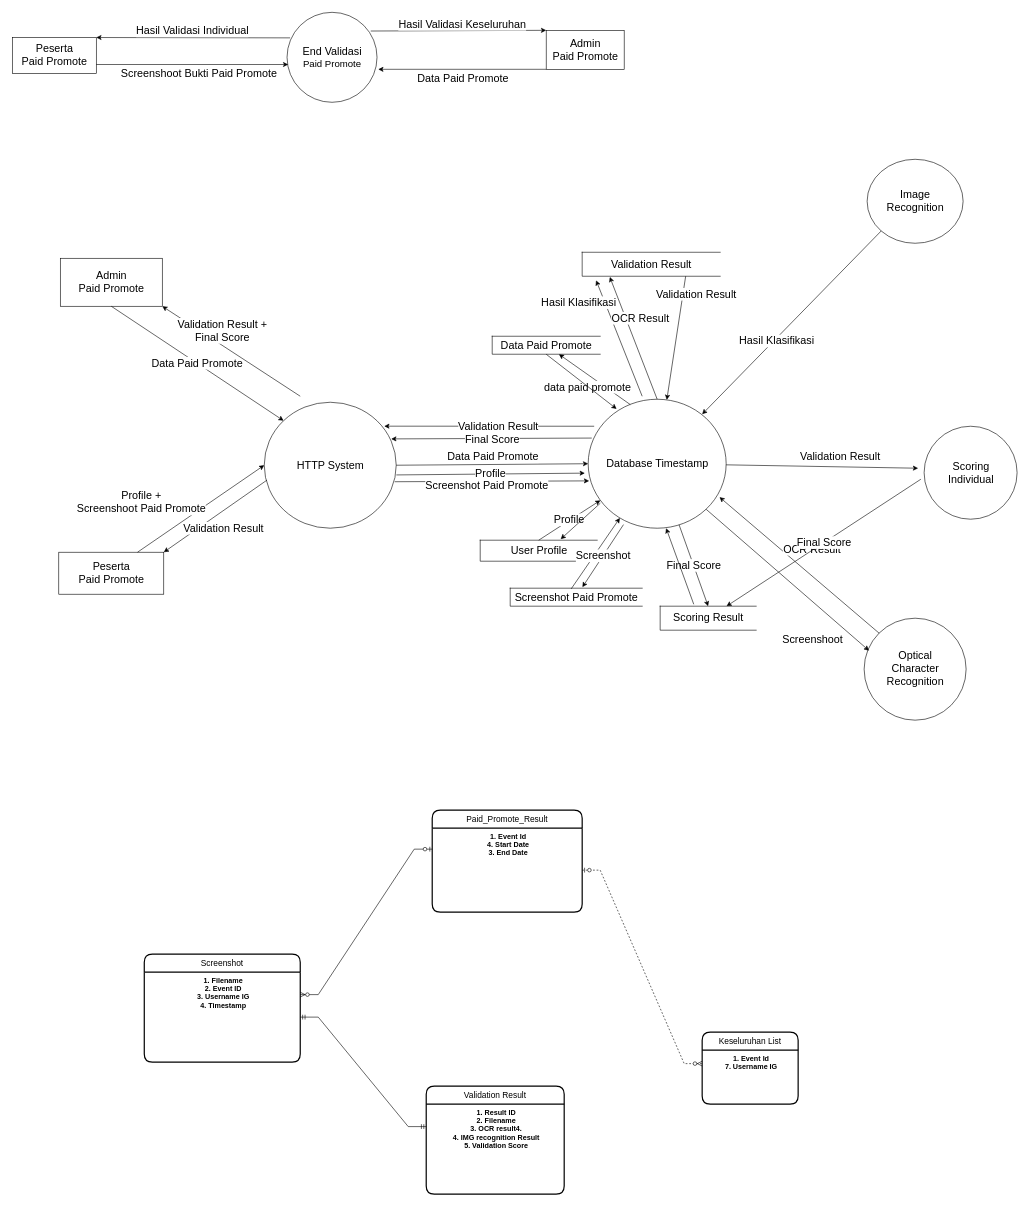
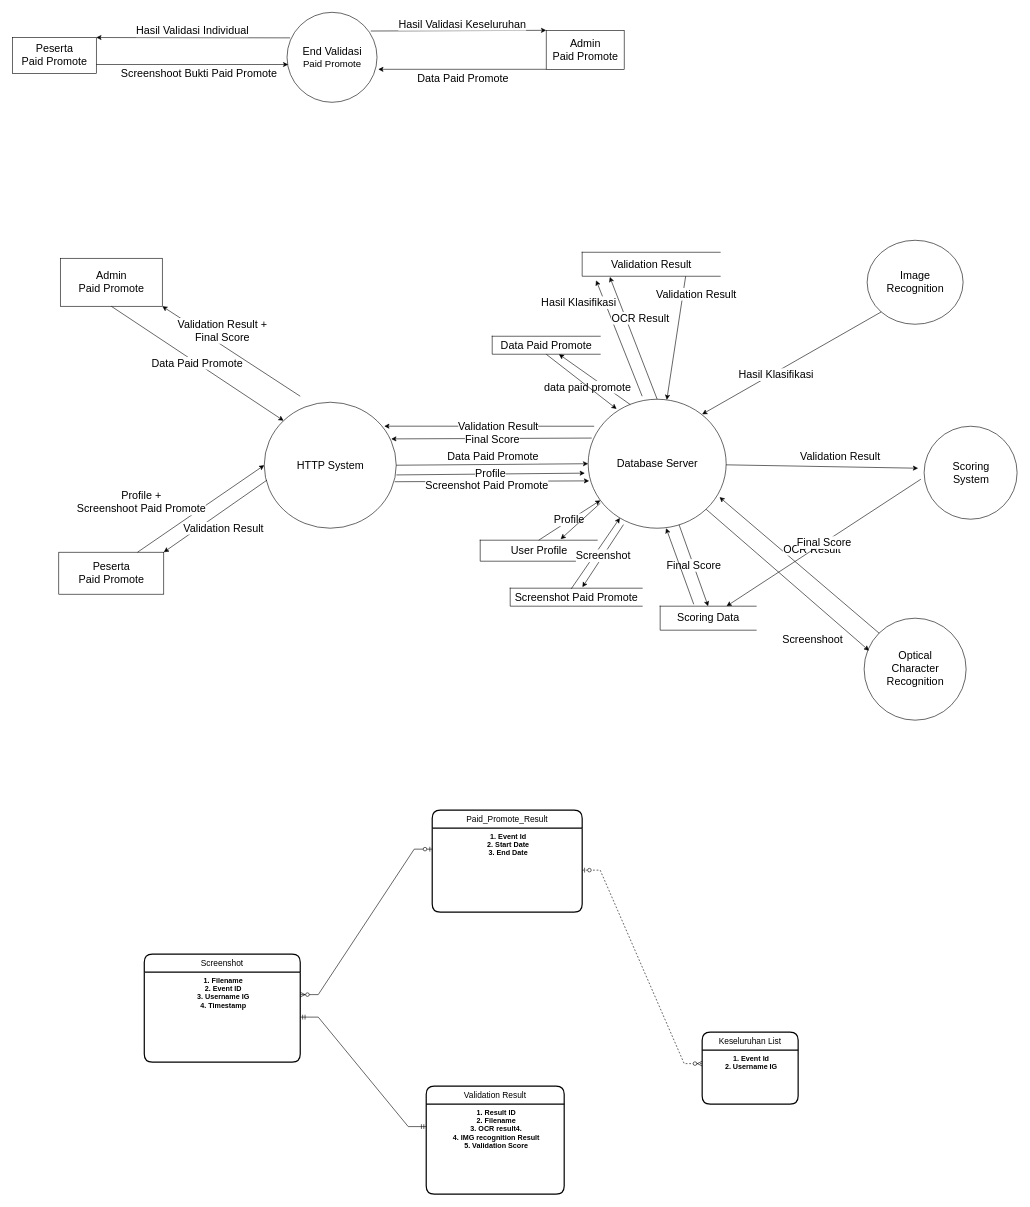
node "Image Recognition": moved (915, 201) -> (915, 282)
node "Database Timestamp": label "Database Timestamp" -> "Database Server"
node "Scoring Individual": label "Scoring Individual" -> "Scoring System"
node "Scoring Result": label "Scoring Result" -> "Scoring Data"
node "1. Event Id 4. Start Date 3. End Date": label "1. Event Id 4. Start Date 3. End Date" -> "1. Event Id 2. Start Date 3. End Date"
node "1. Event Id 7. Username IG": label "1. Event Id 7. Username IG" -> "1. Event Id 2. Username IG"
